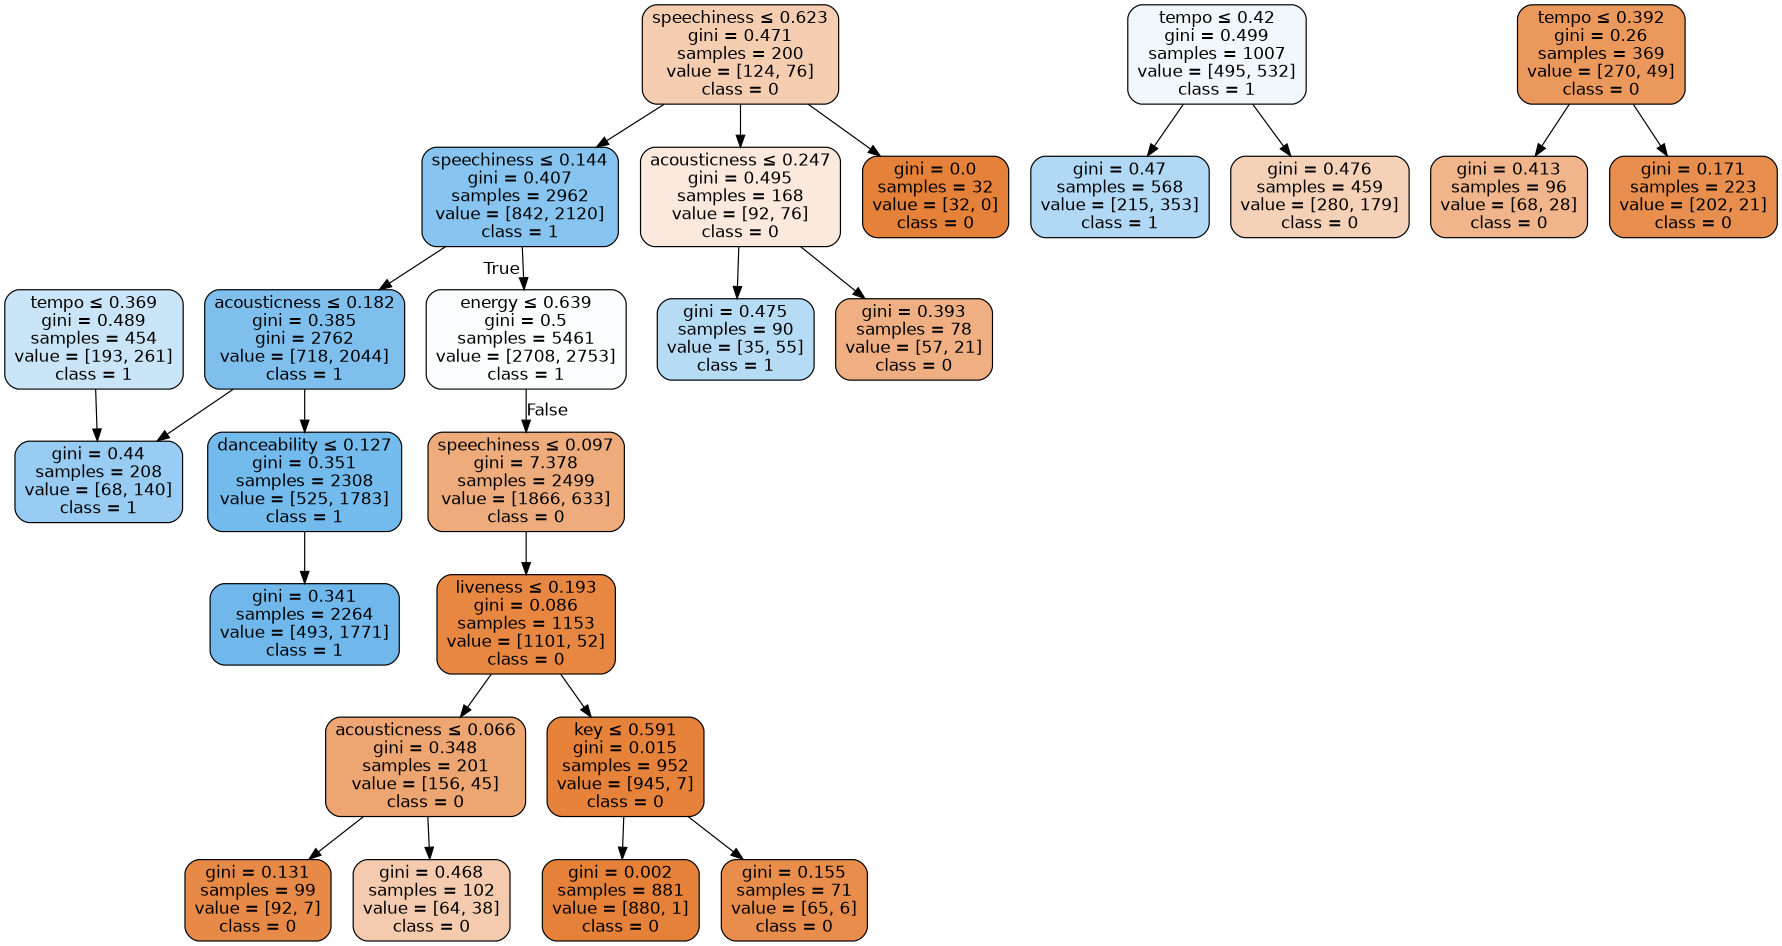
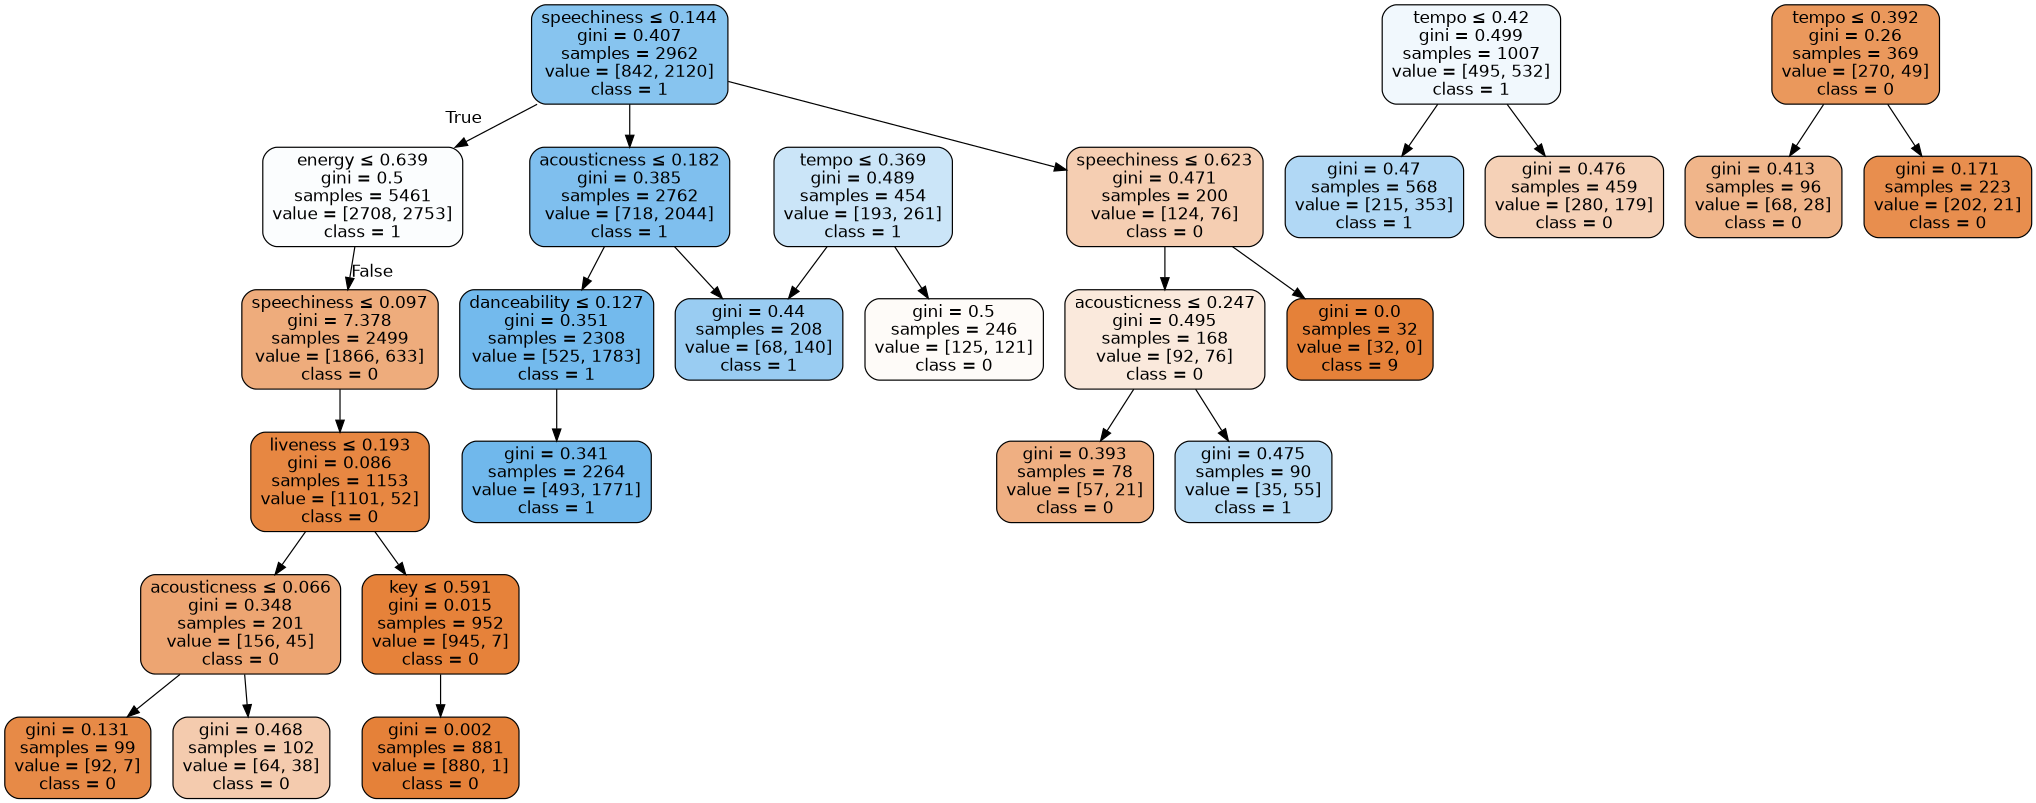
edge "speechiness ≤ 0.623" -> "speechiness ≤ 0.144": reversed
node "gini = 0.0": text "class = 0" -> "class = 9"
node "acousticness ≤ 0.182": text "gini = 2762" -> "samples = 2762"
node "gini = 0.5": added
node "gini = 0.155": removed
